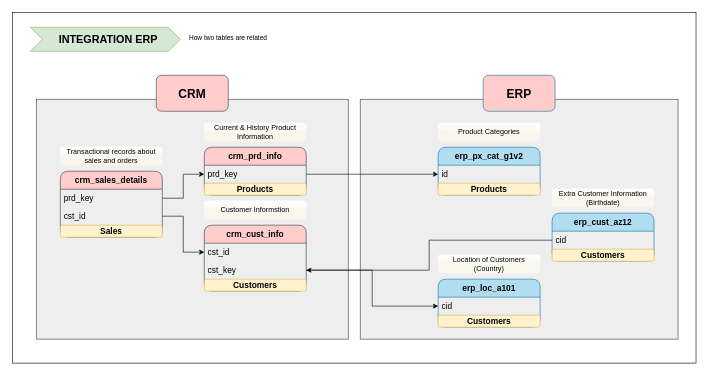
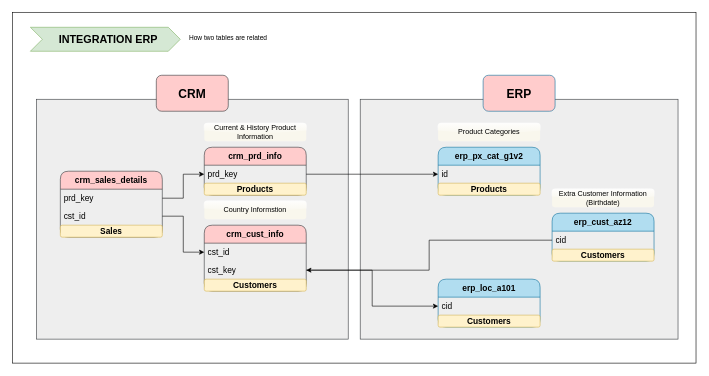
node "Transactional records about sales and orders": removed
node "Customer Informstion": label "Customer Informstion" -> "Country Informstion"
node "Location of Customers (Country)": removed
